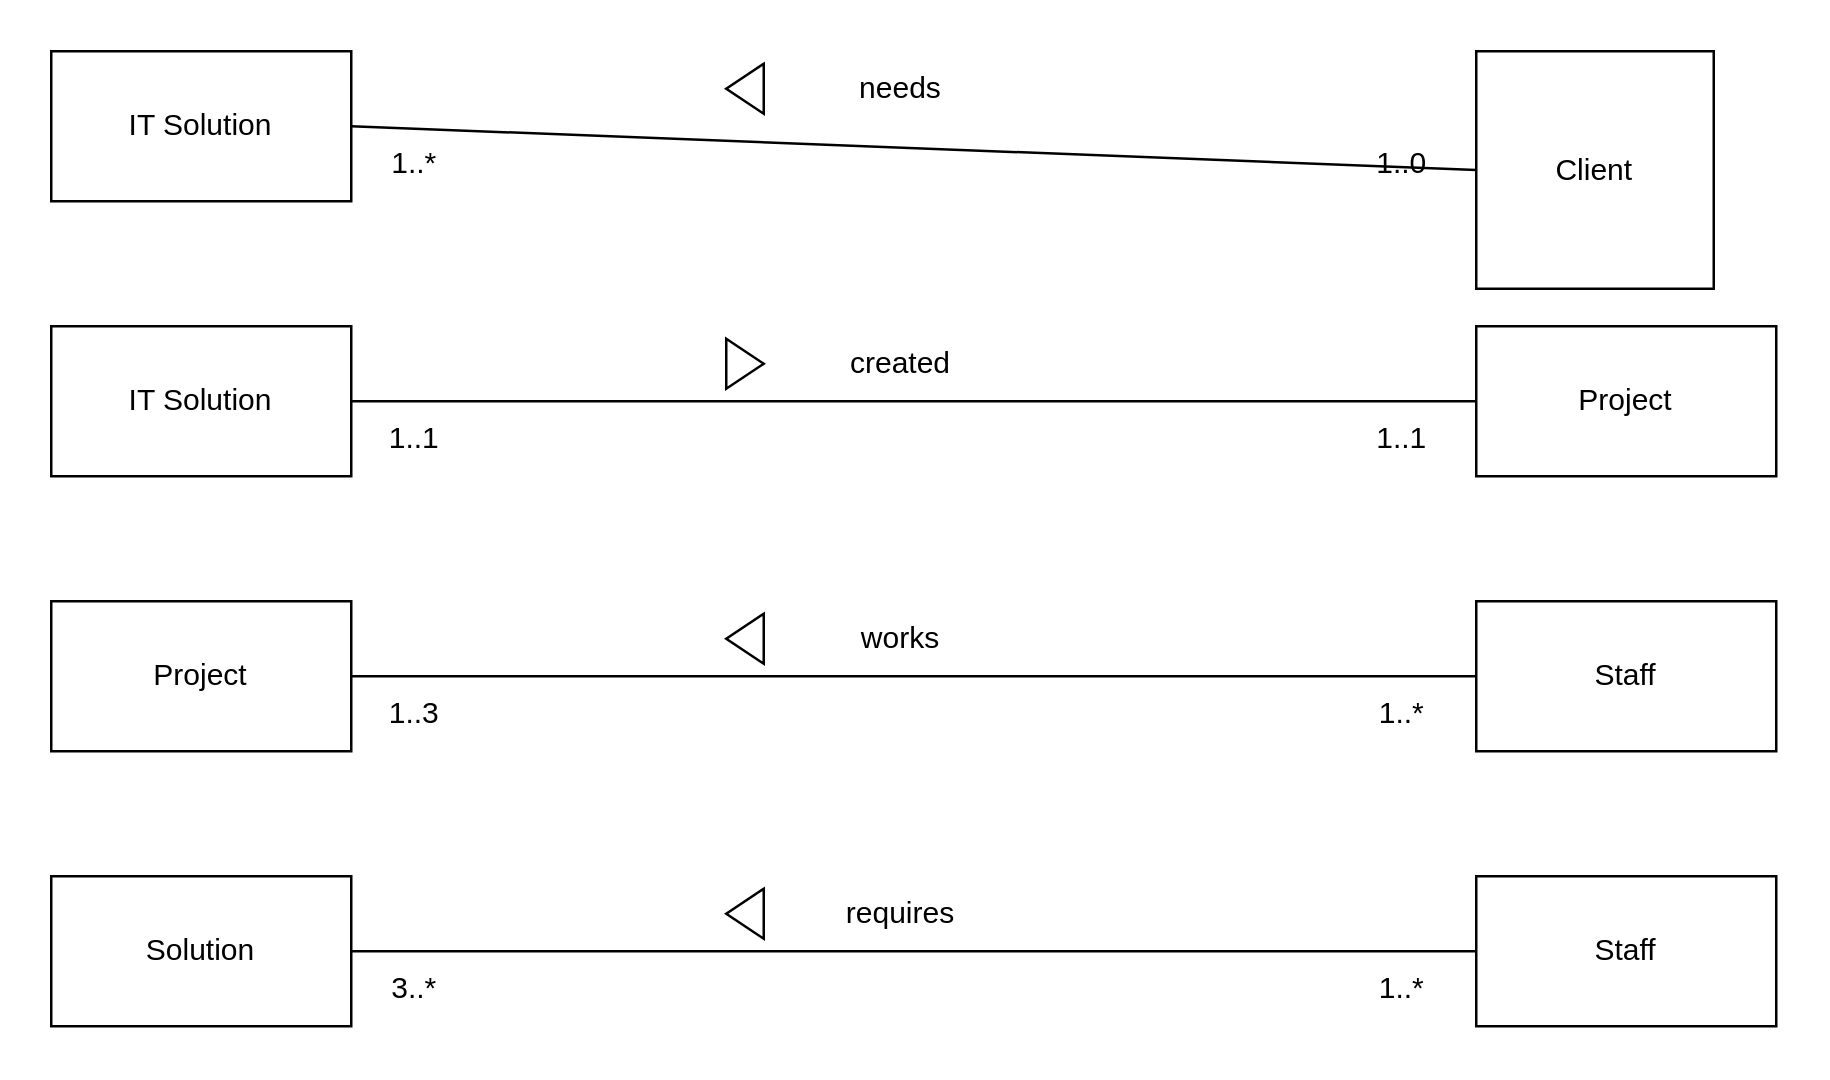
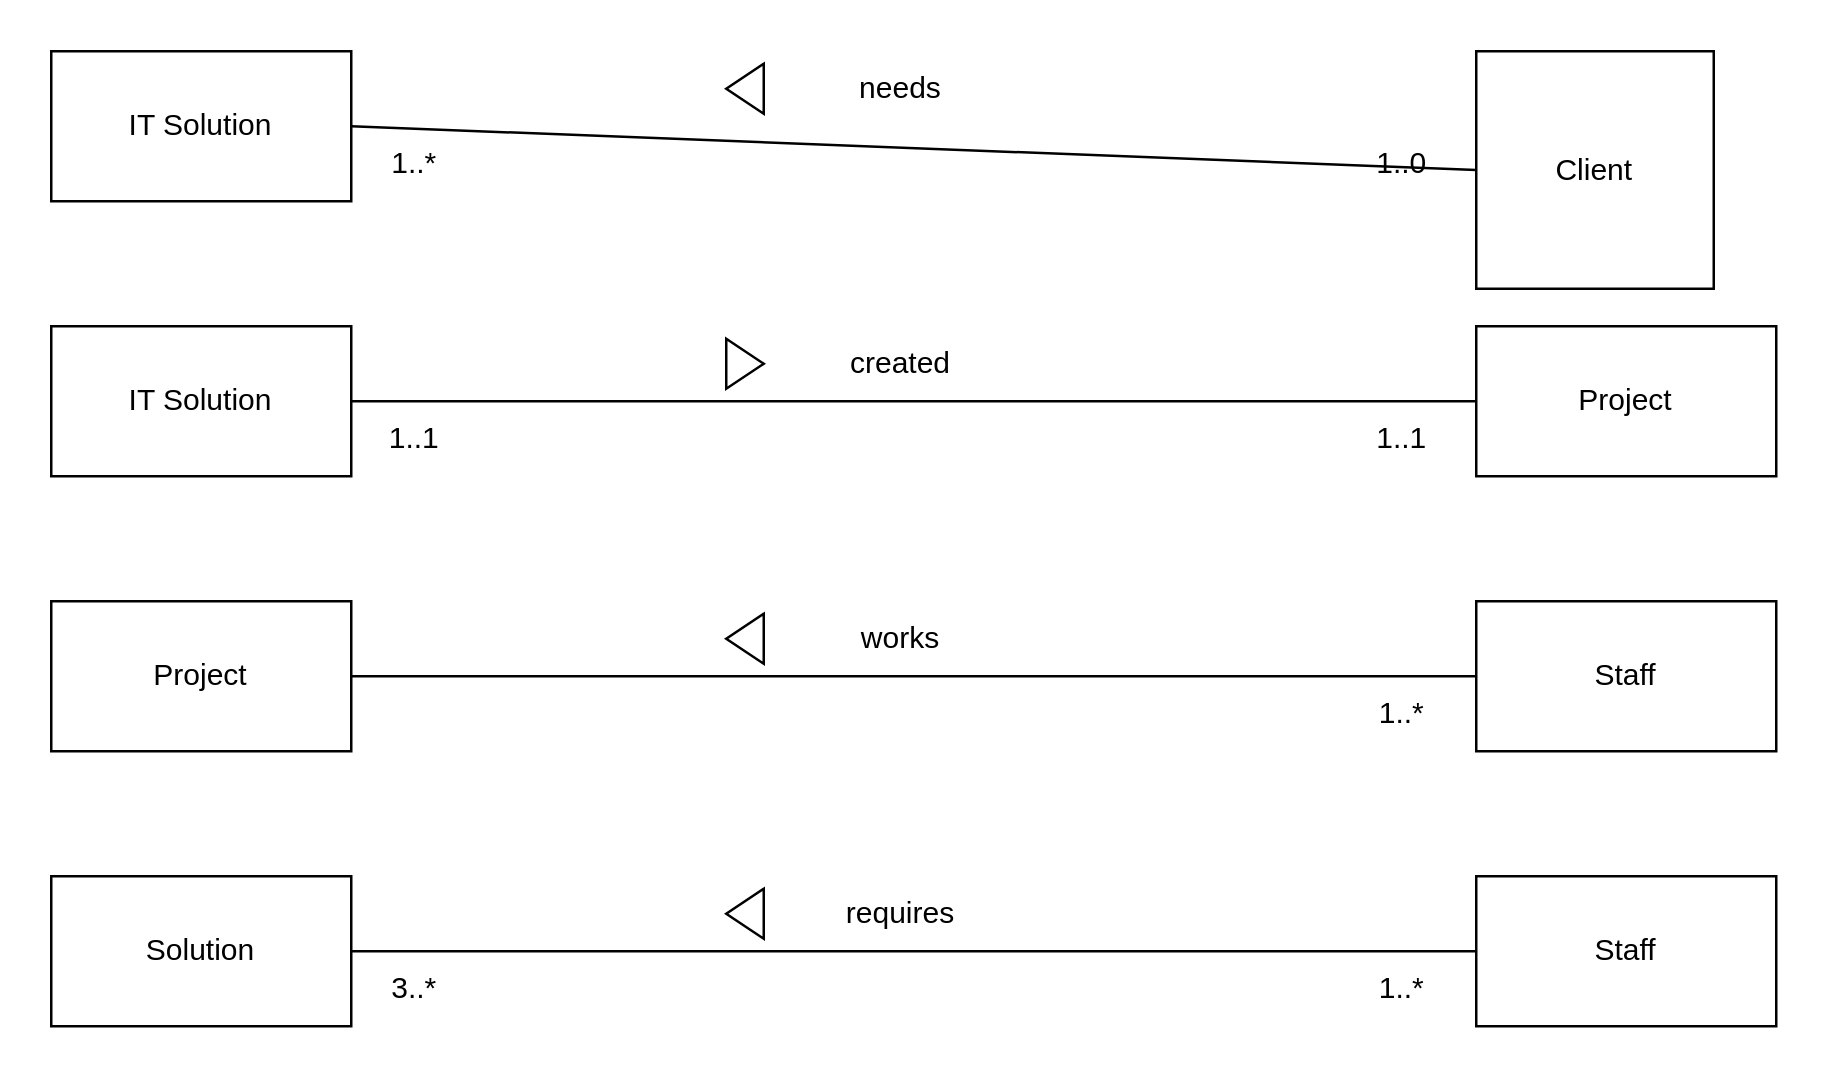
node "1..3": removed
